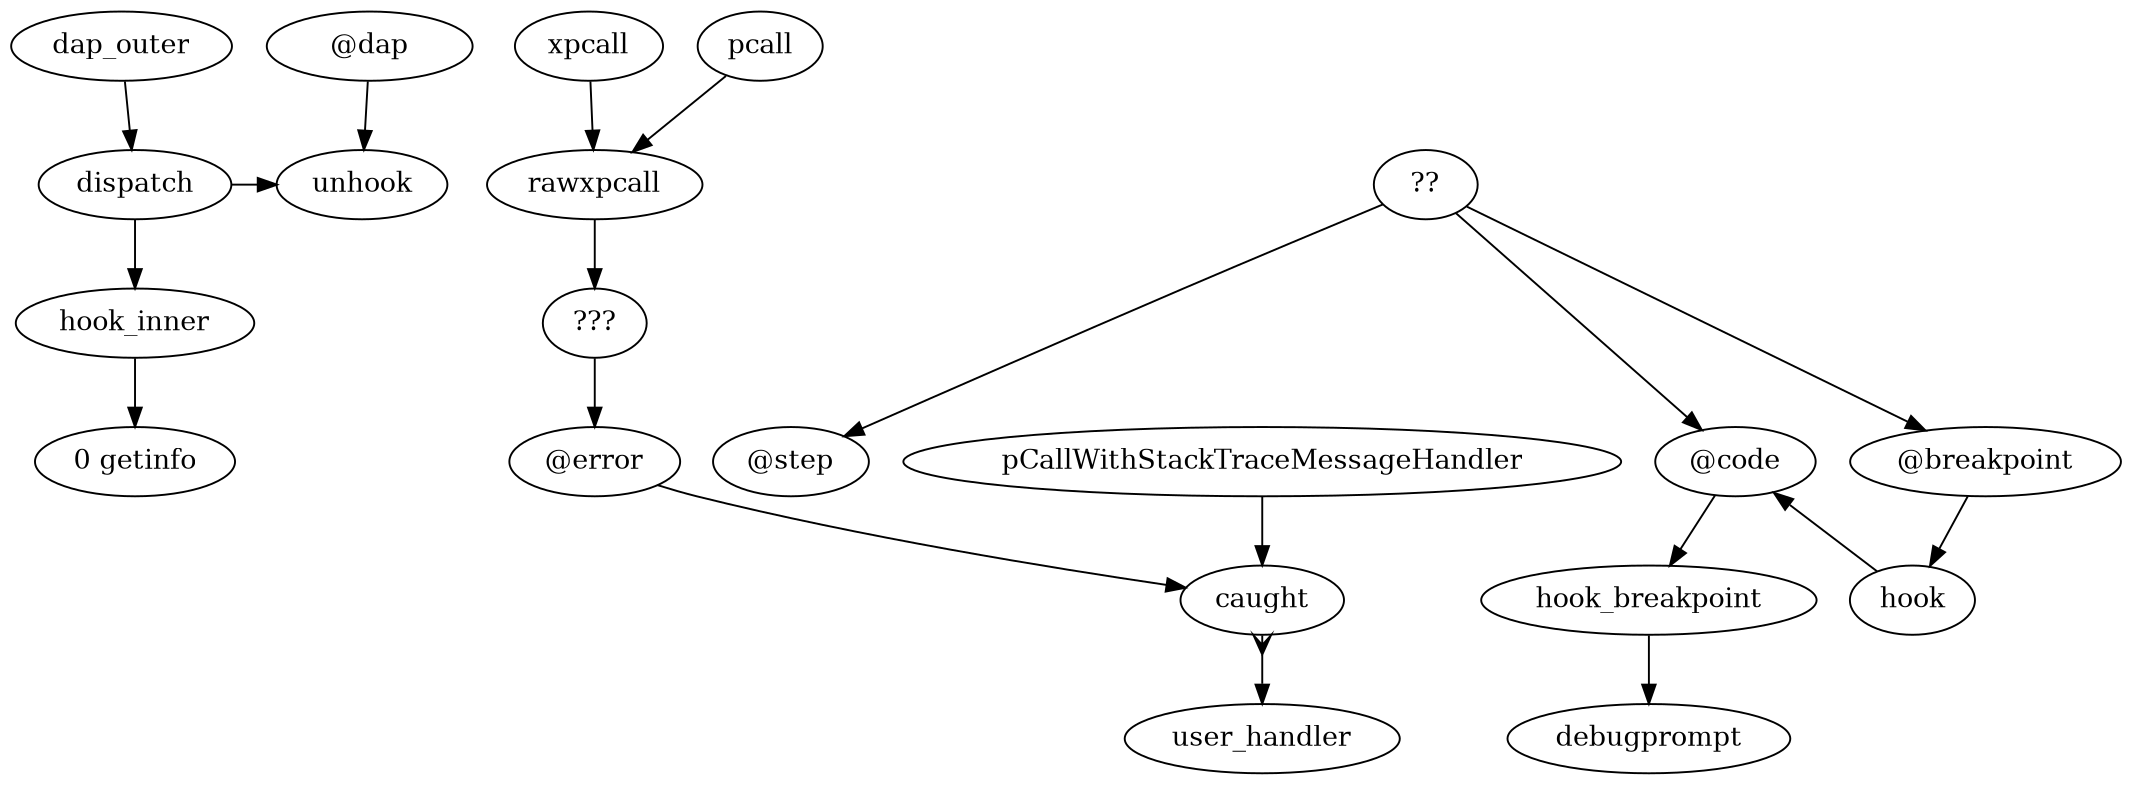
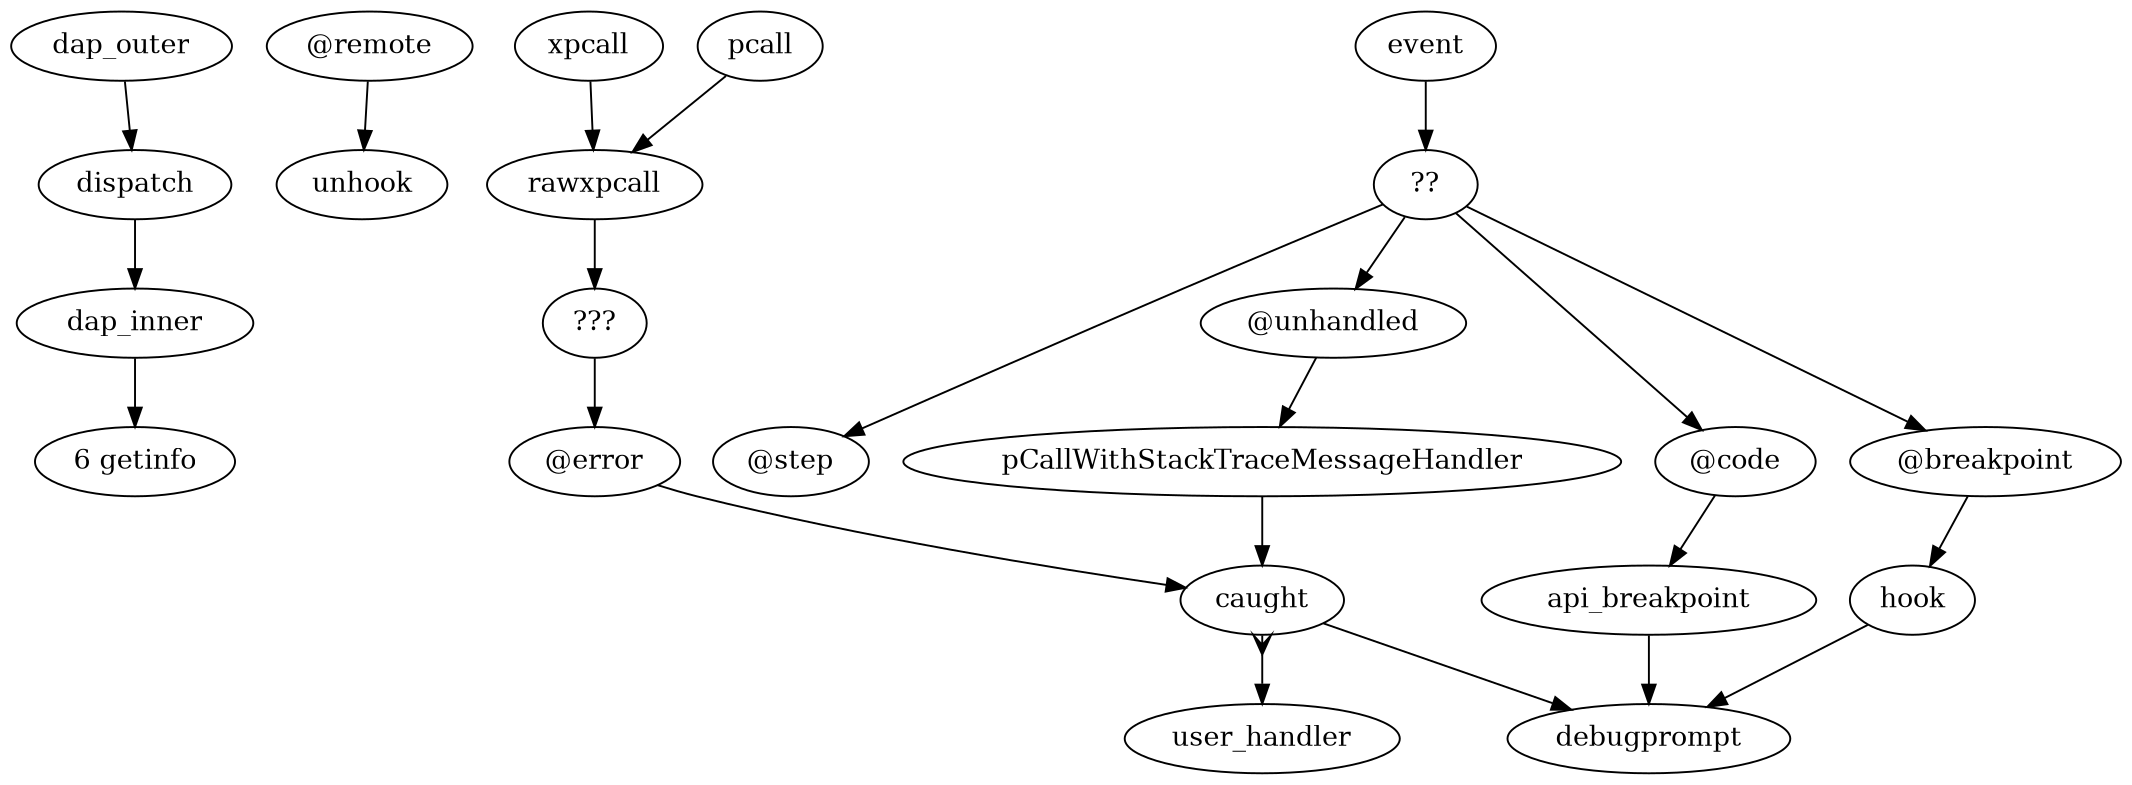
node "@dap": label "@dap" -> "@remote"
node "event": added
edge "dispatch" -> "unhook": removed
node "hook_inner": label "hook_inner" -> "dap_inner"
node "@unhandled": added
node "0 getinfo": label "0 getinfo" -> "6 getinfo"
edge "hook" -> "@code": now "hook" -> "debugprompt"
node "hook_breakpoint": label "hook_breakpoint" -> "api_breakpoint"
edge "caught" -> "debugprompt": added
